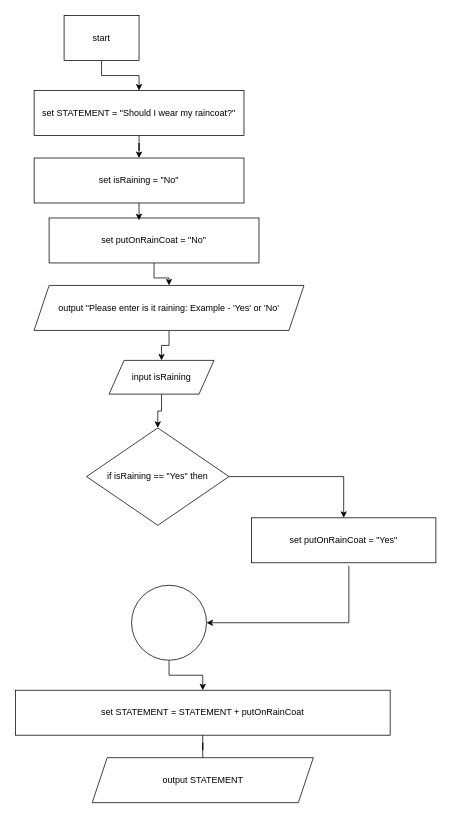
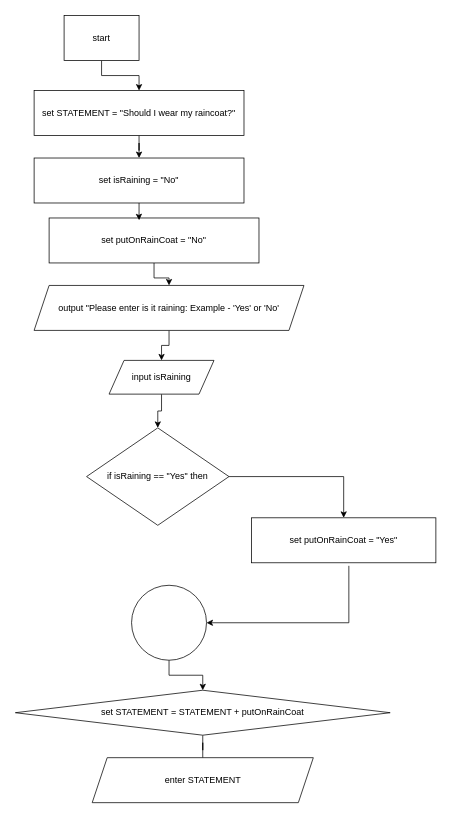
node "set STATEMENT = STATEMENT + putOnRainCoat": shape rectangle -> diamond
node "output STATEMENT": label "output STATEMENT" -> "enter STATEMENT"
